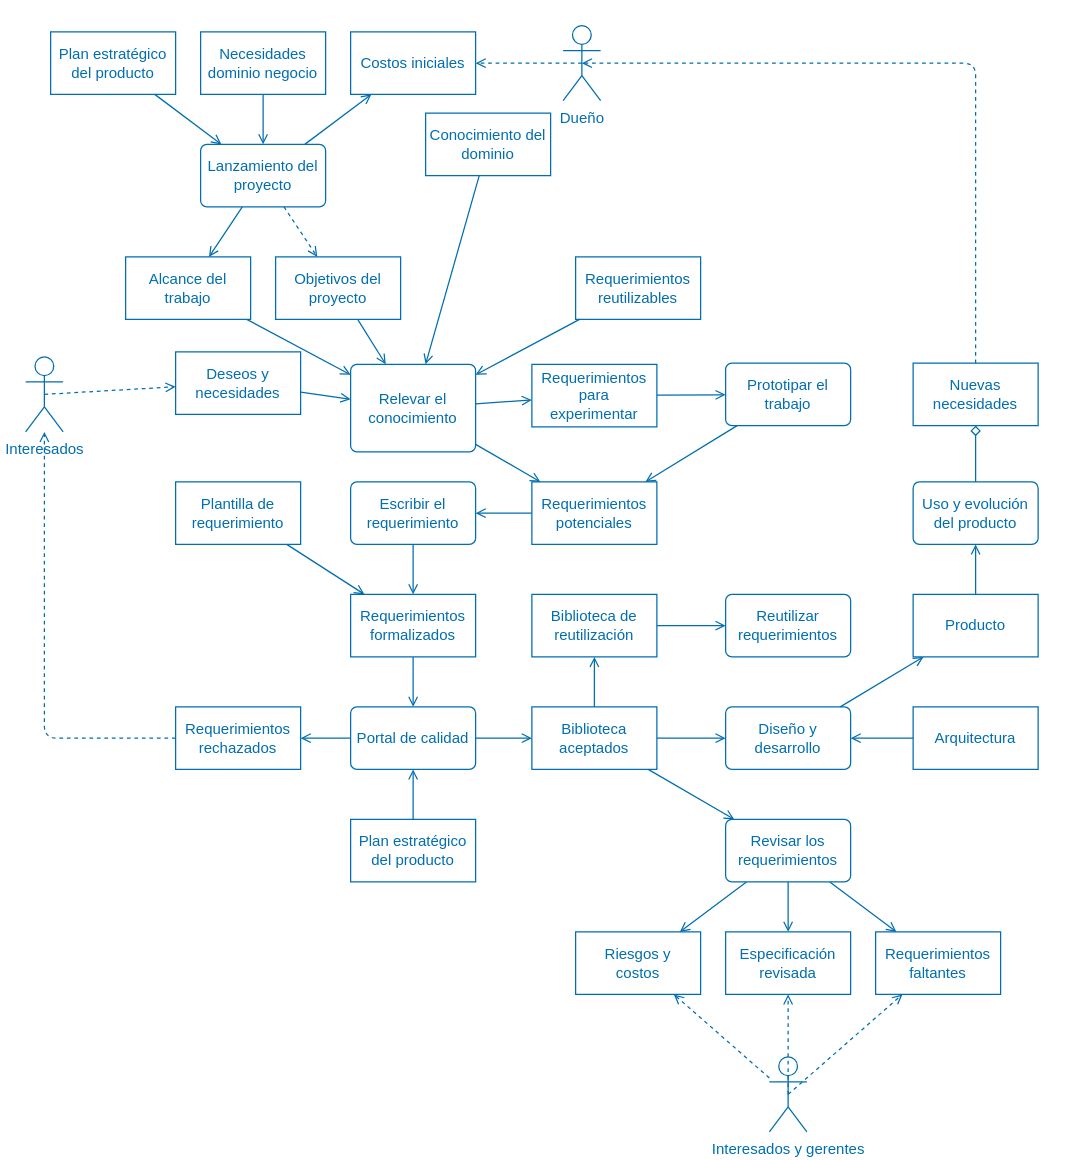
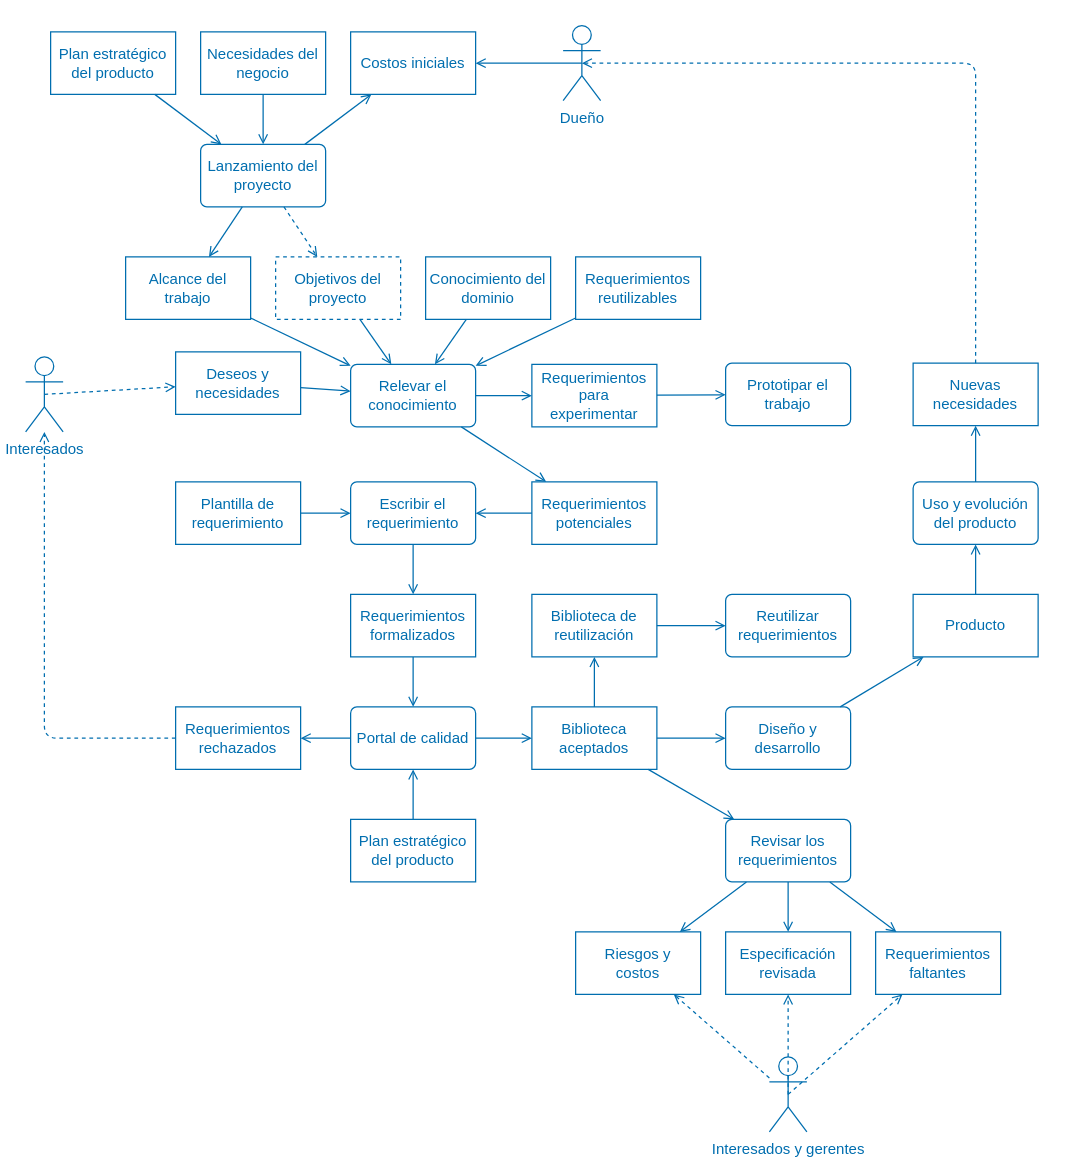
node "Necesidades dominio negocio": label "Necesidades dominio negocio" -> "Necesidades del negocio"
edge "Dueño" -> "Costos iniciales": style dashed -> solid
node "Conocimiento del dominio": moved (488, 144) -> (488, 288)
node "Objetivos del proyecto": style solid -> dashed
node "Relevar el conocimiento": size 125x88 -> 125x63
edge "Uso y evolución del producto" -> "Nuevas necesidades": arrowhead diamond -> open
edge "Prototipar el trabajo" -> "Requerimientos potenciales": removed
edge "Plantilla de requerimiento" -> "Requerimientos formalizados": now "Plantilla de requerimiento" -> "Escribir el requerimiento"
edge "Arquitectura" -> "Diseño y desarrollo": removed
node "Arquitectura": removed
